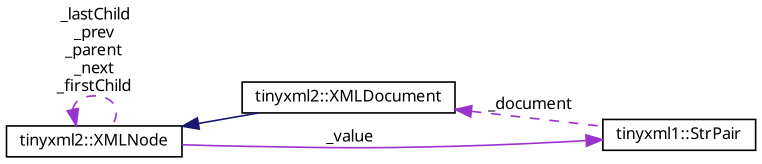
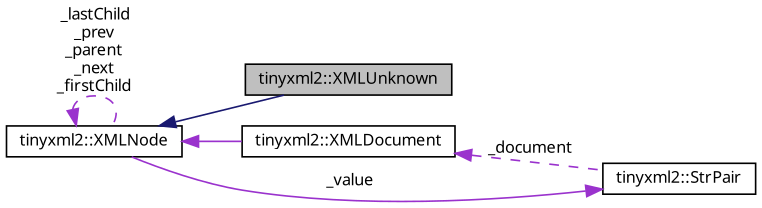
node "tinyxml2::XMLUnknown": added
edge "tinyxml2::XMLDocument" -> "tinyxml2::XMLNode": color midnightblue -> darkorchid3
node "tinyxml1::StrPair": label "tinyxml1::StrPair" -> "tinyxml2::StrPair"
